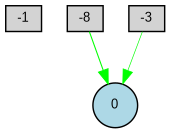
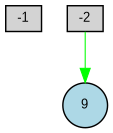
node "-8": label "-8" -> "-2"
node "-3": removed
node "0": label "0" -> "9"
